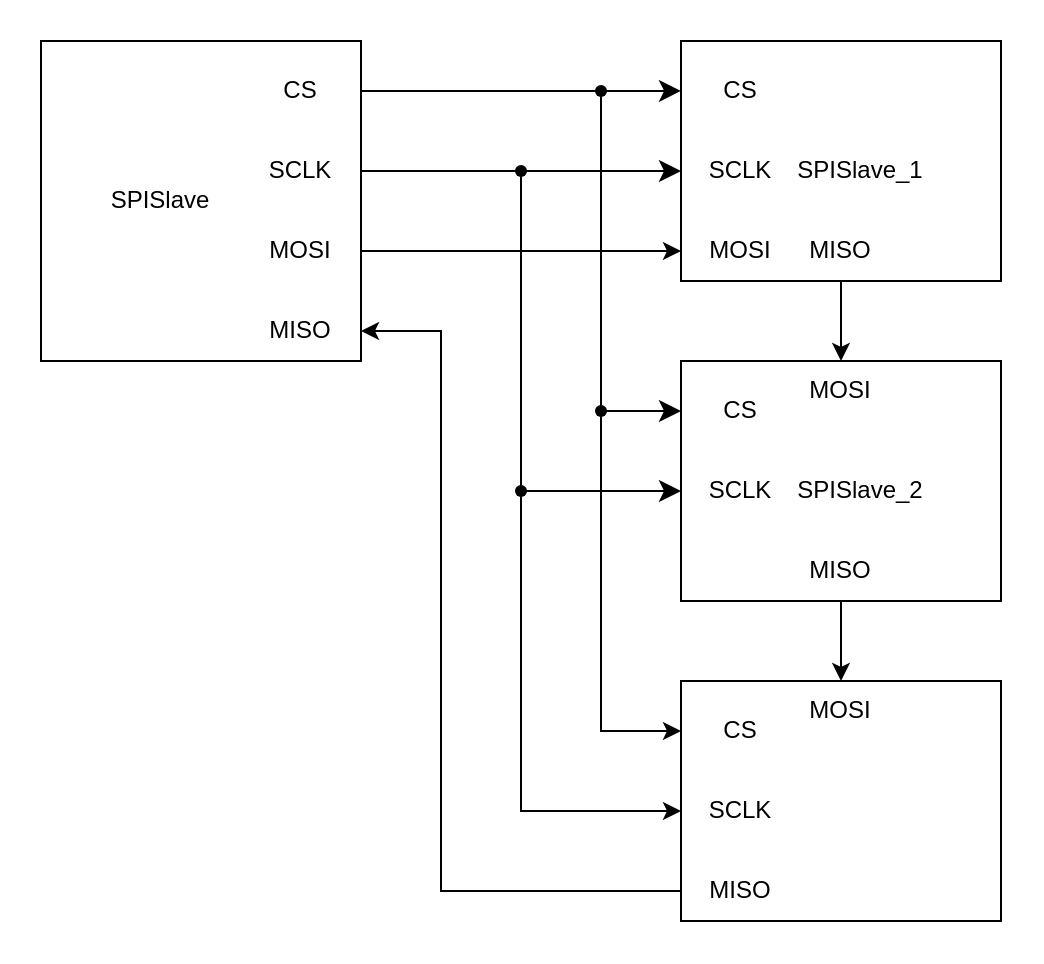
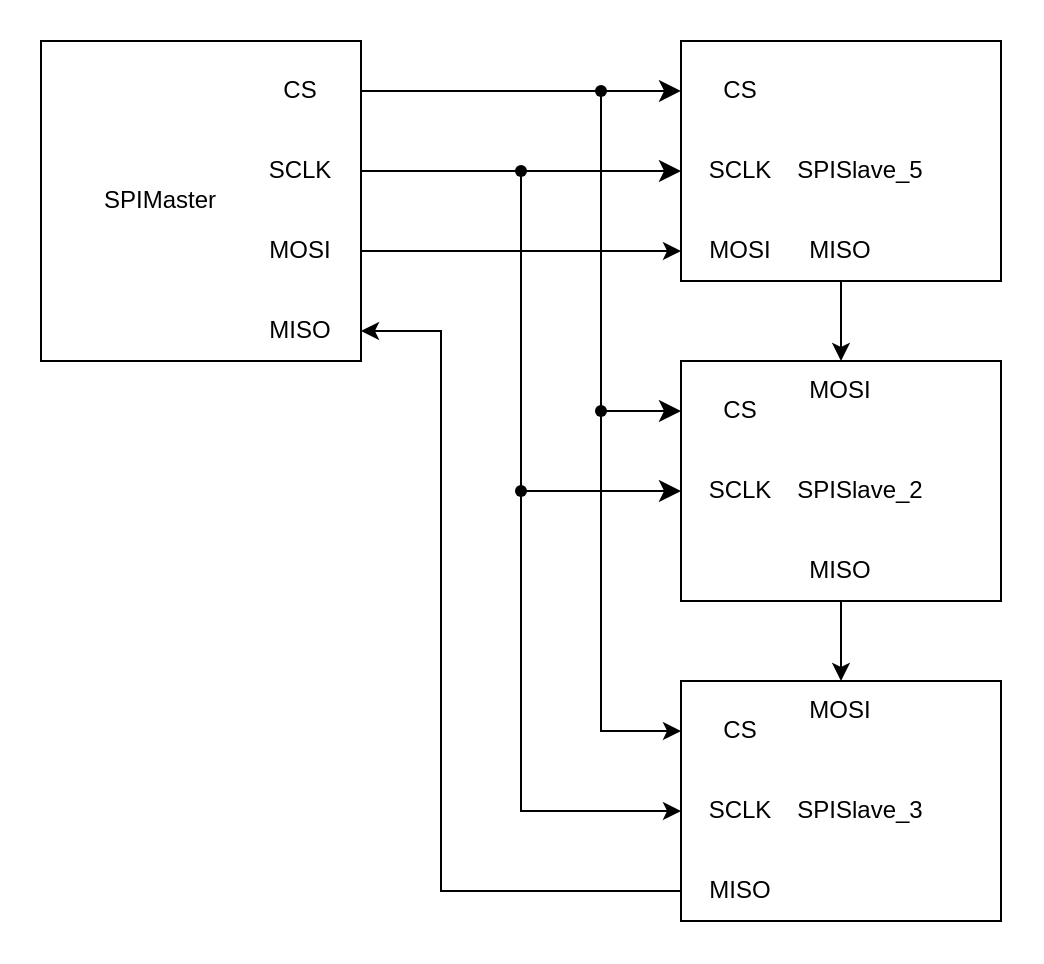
node "SPISlave_1": label "SPISlave_1" -> "SPISlave_5"
node "SPISlave": label "SPISlave" -> "SPIMaster"
node "SPISlave_3": added
